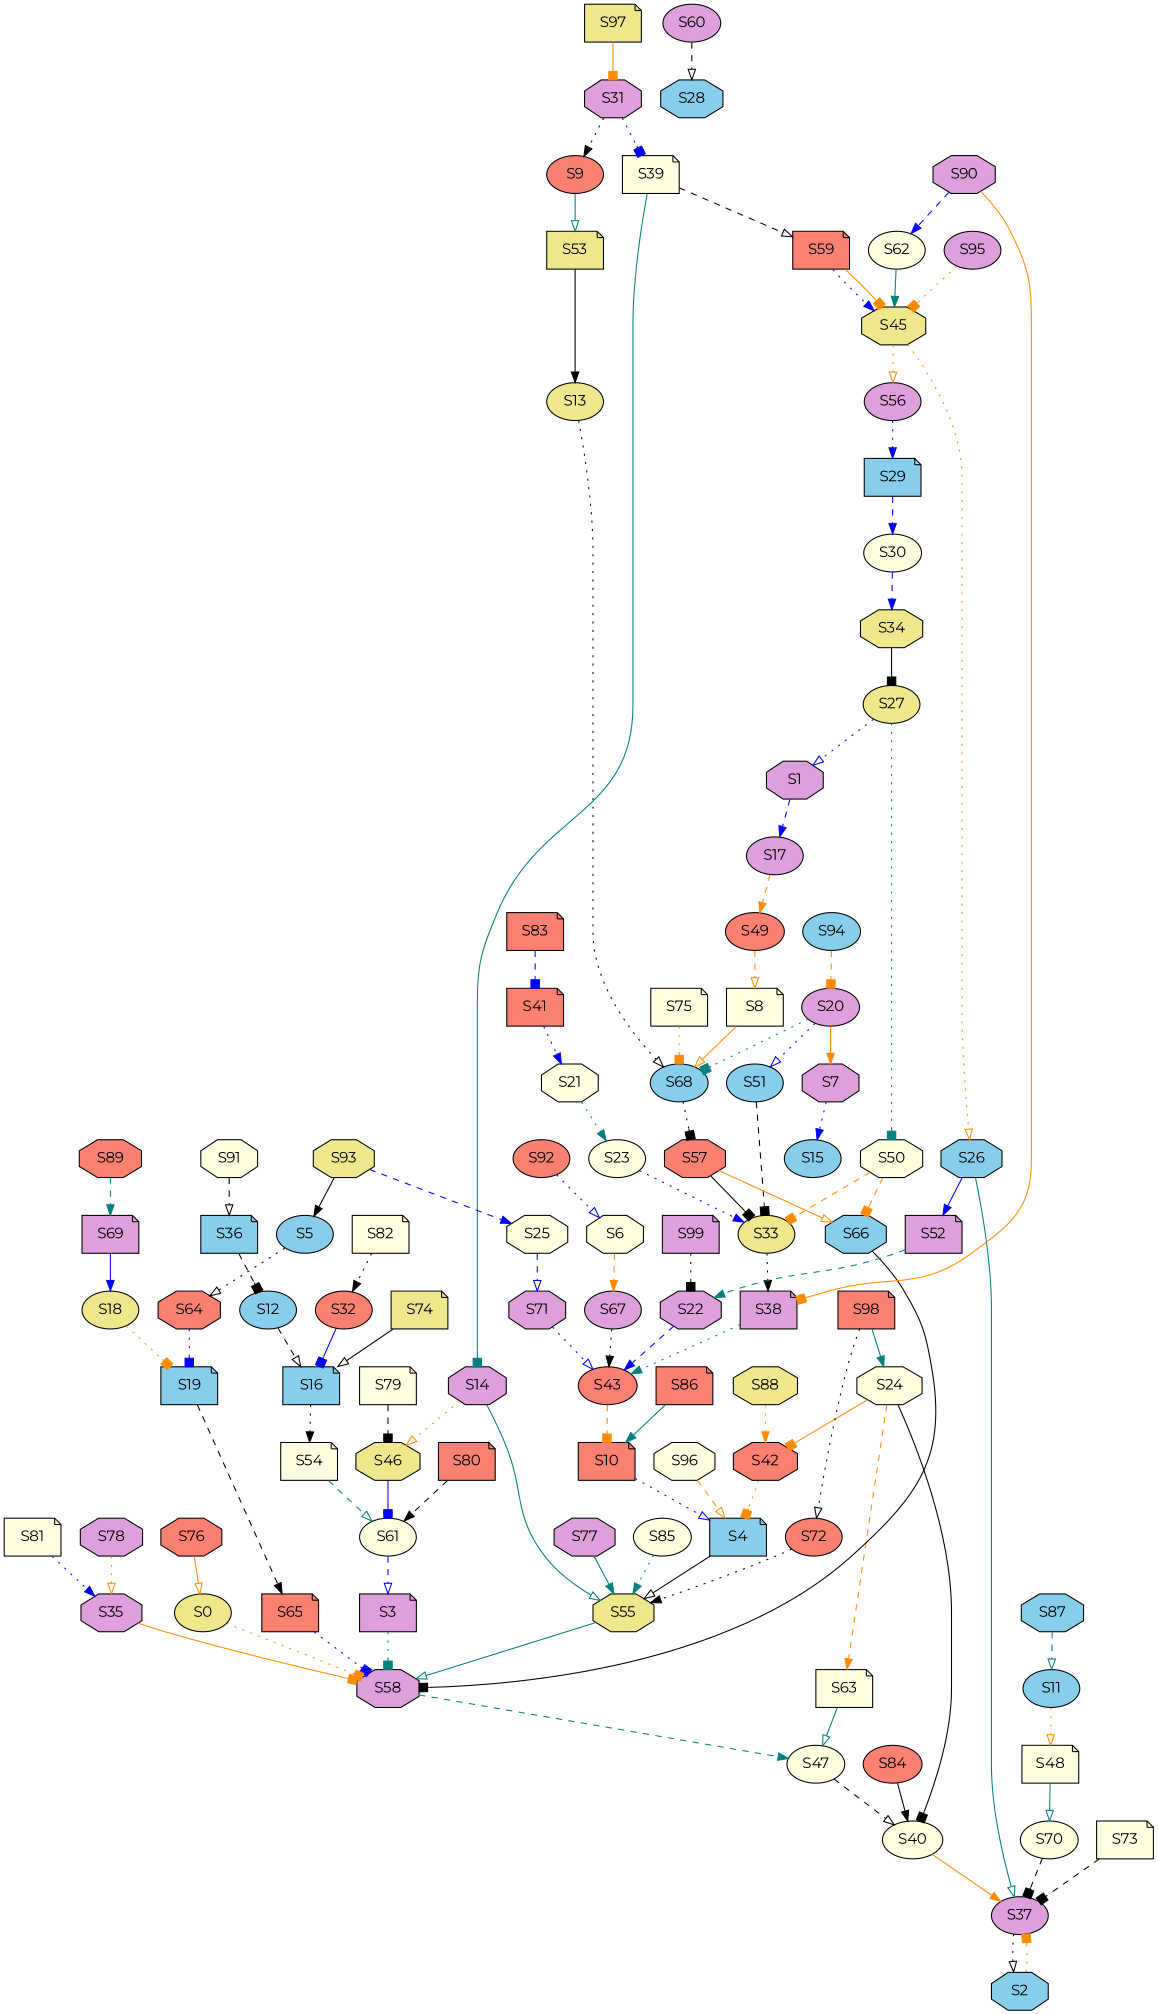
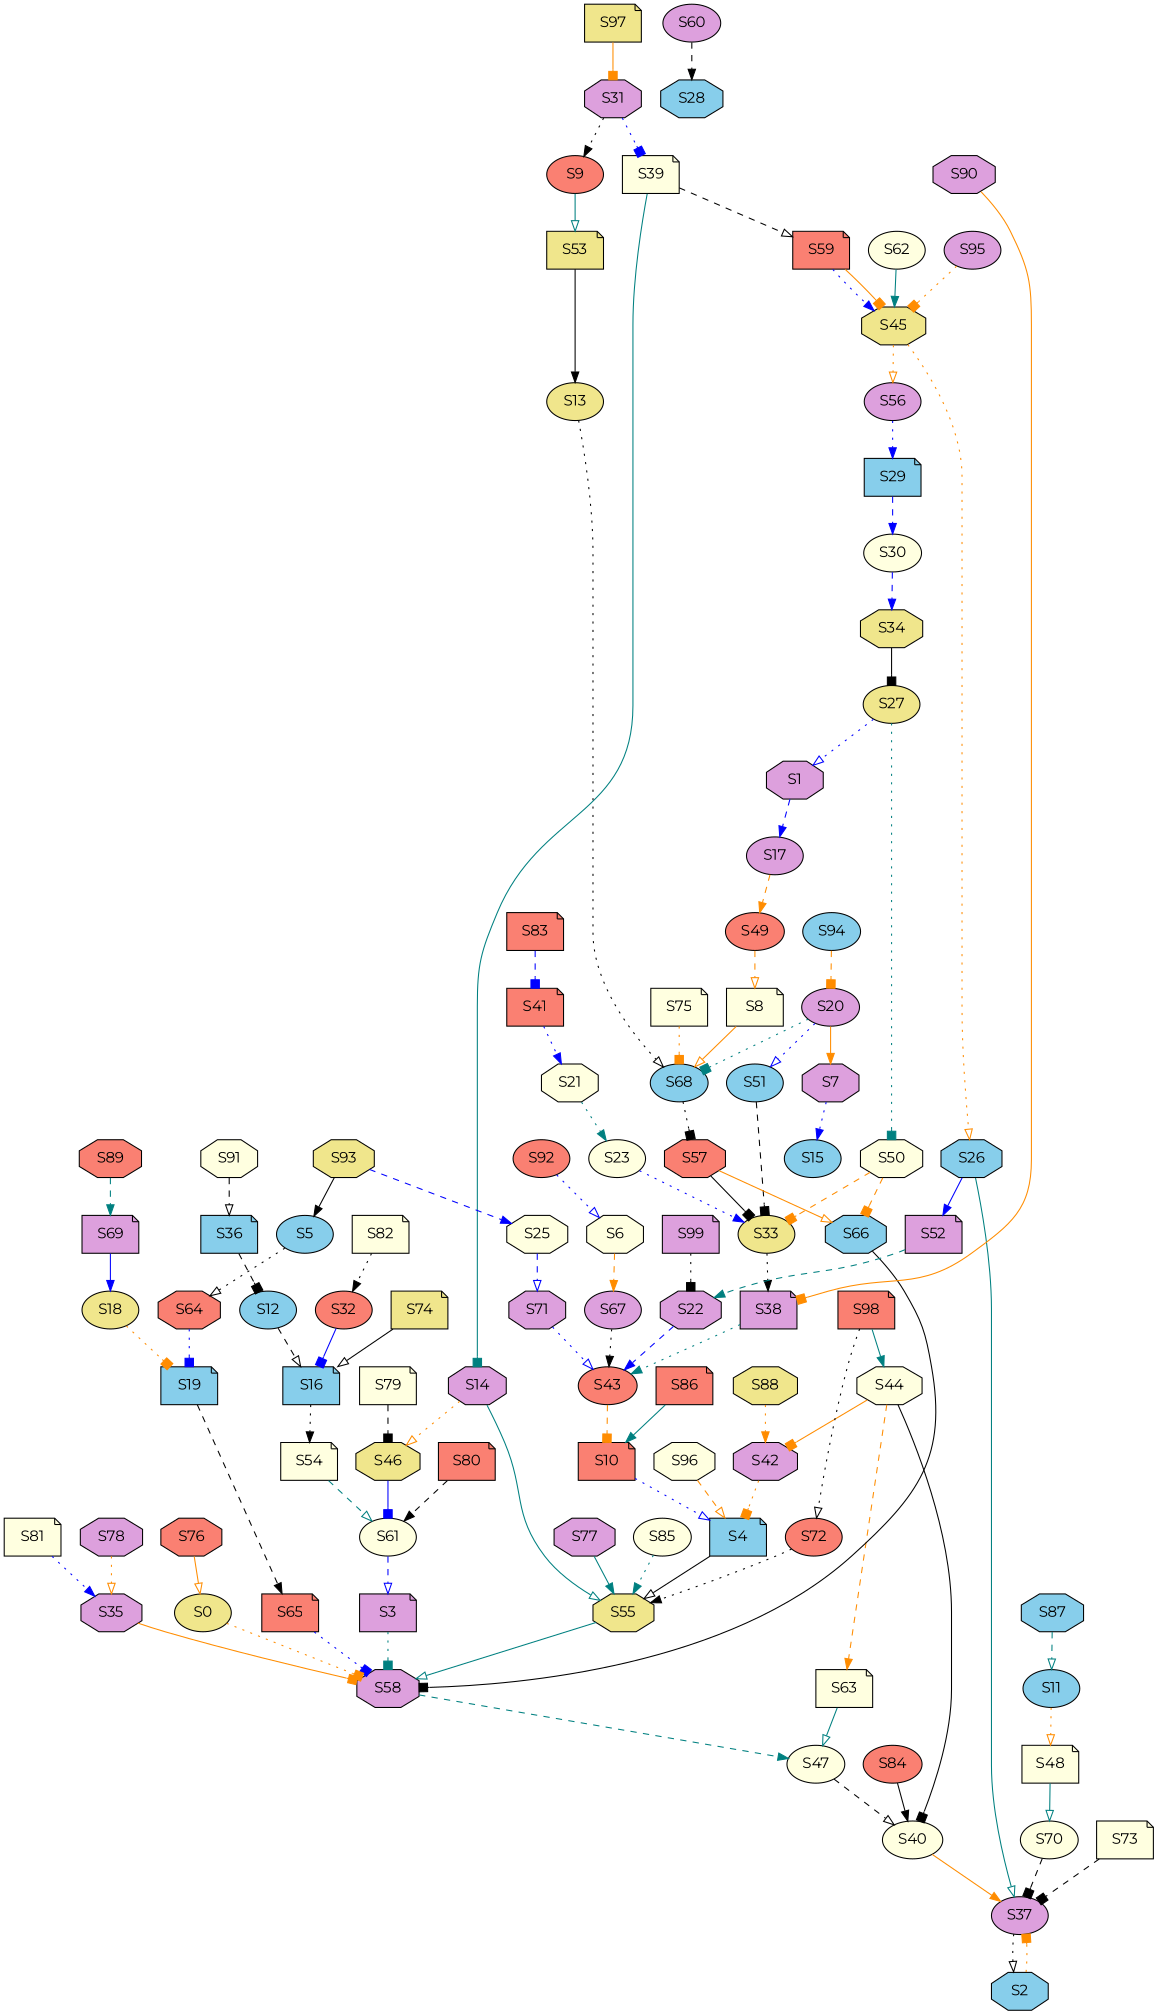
edge "S60" -> "S28": arrowhead onormal -> normal
edge "S90" -> "S62": removed
node "S24": label "S24" -> "S44"
node "S42": fillcolor salmon -> plum
